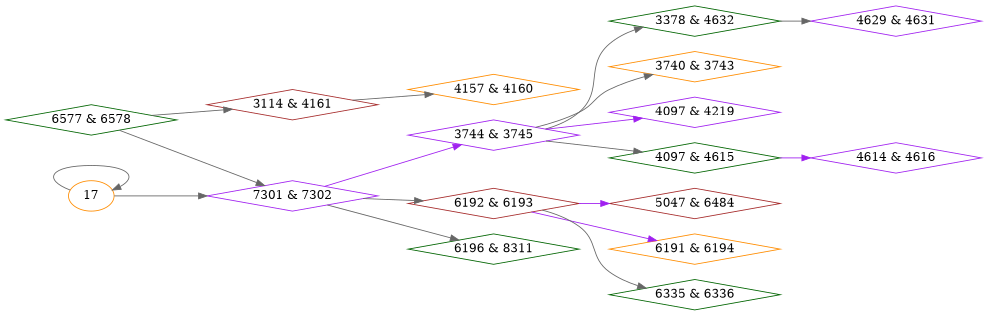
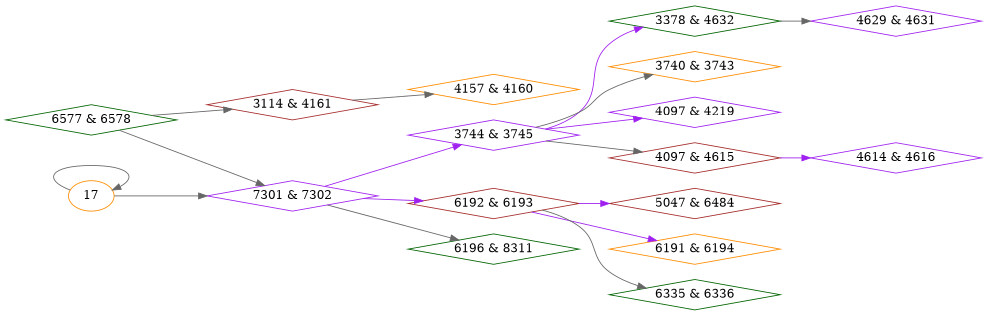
edge "3744 & 3745" -> "3378 & 4632": color gray40 -> purple
node "4097 & 4615": color darkgreen -> brown
edge "7301 & 7302" -> "6192 & 6193": color gray40 -> purple
